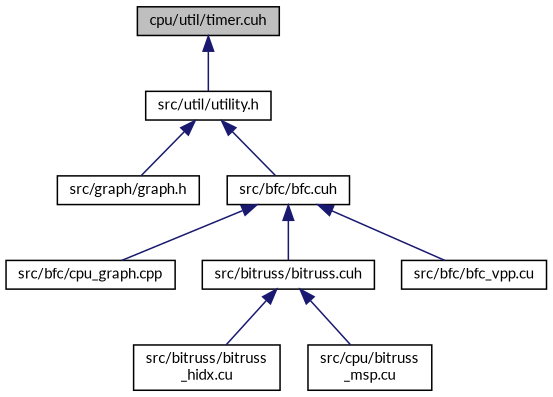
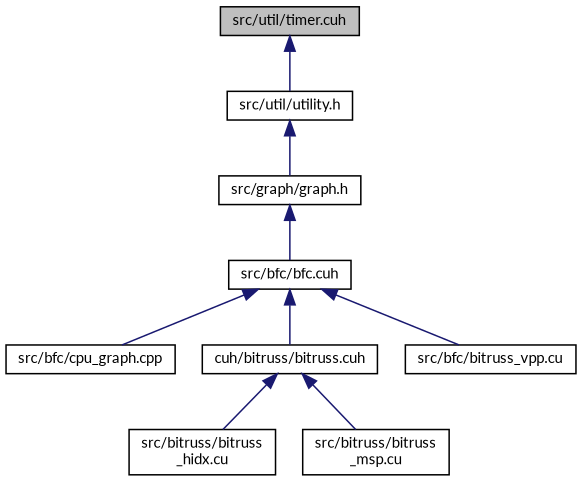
node "cpu/util/timer.cuh": label "cpu/util/timer.cuh" -> "src/util/timer.cuh"
edge "src/bfc/bfc.cuh" -> "src/util/utility.h": now "src/bfc/bfc.cuh" -> "src/graph/graph.h"
node "src/bitruss/bitruss.cuh": label "src/bitruss/bitruss.cuh" -> "cuh/bitruss/bitruss.cuh"
node "src/bfc/bfc_vpp.cu": label "src/bfc/bfc_vpp.cu" -> "src/bfc/bitruss_vpp.cu"
node "src/cpu/bitruss _msp.cu": label "src/cpu/bitruss _msp.cu" -> "src/bitruss/bitruss _msp.cu"
